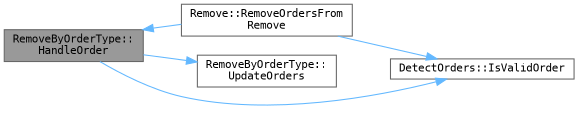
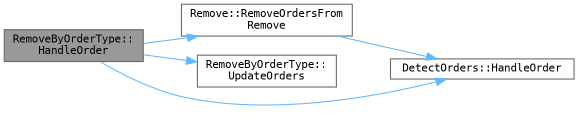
edge "Remove::RemoveOrdersFrom Remove" -> "RemoveByOrderType:: HandleOrder": reversed
node "DetectOrders::IsValidOrder": label "DetectOrders::IsValidOrder" -> "DetectOrders::HandleOrder"
